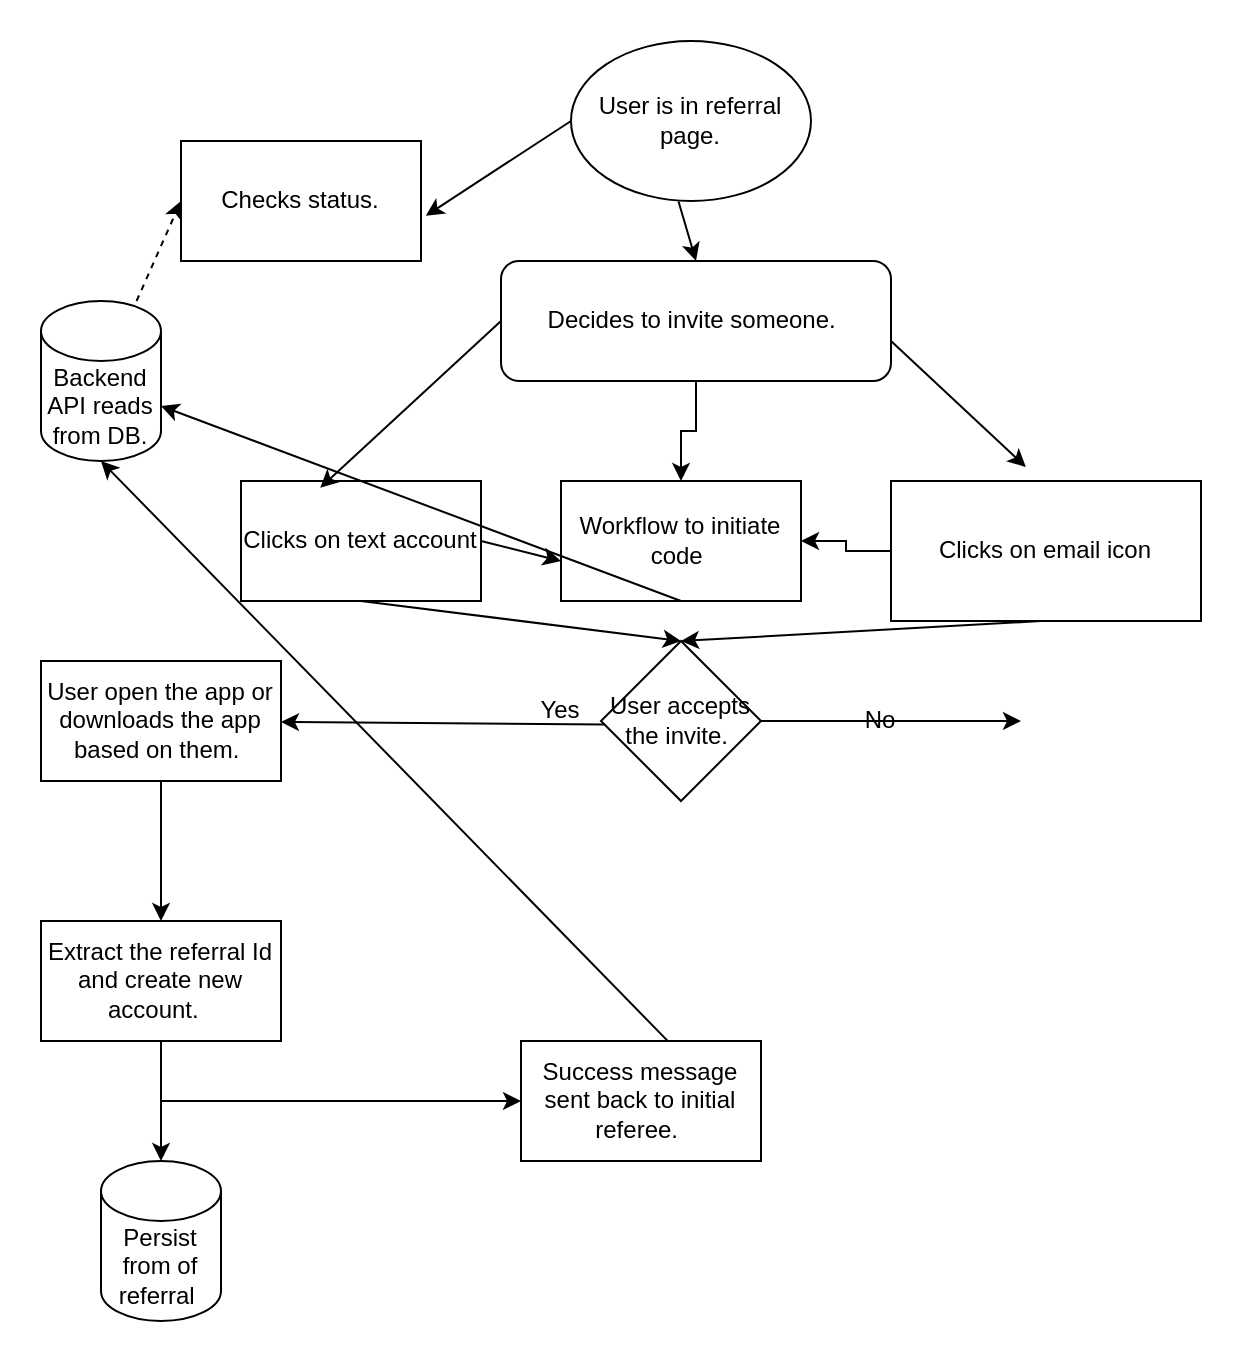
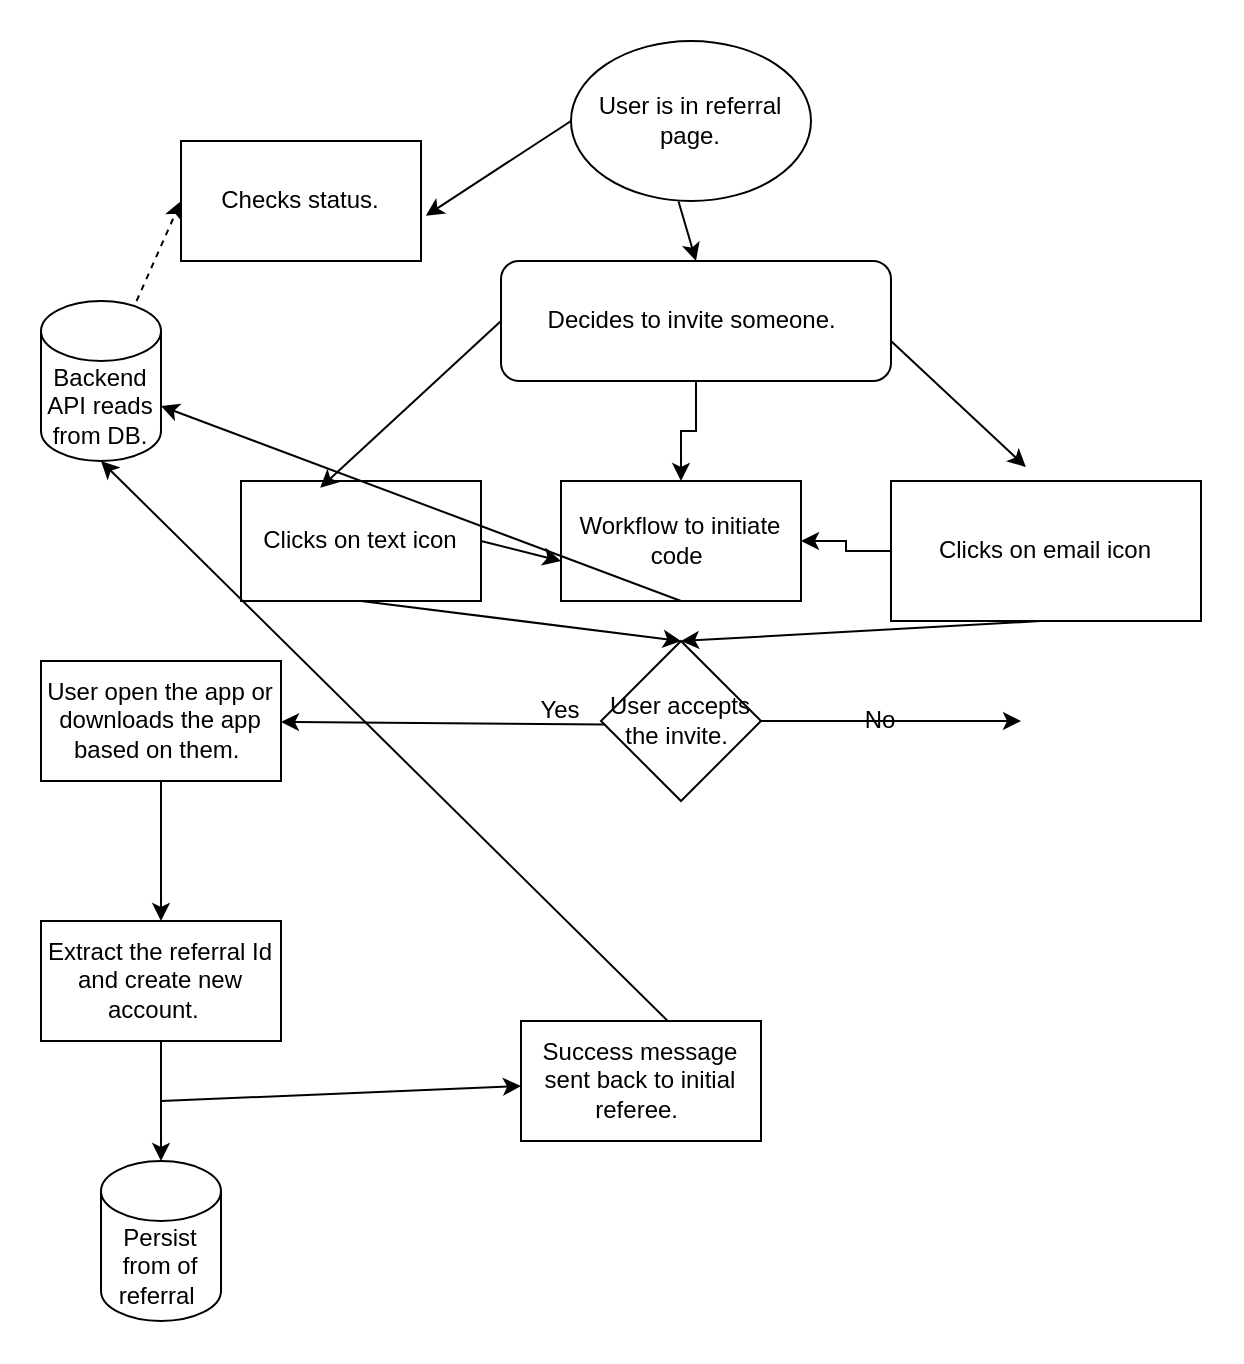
node "Clicks on text account": label "Clicks on text account" -> "Clicks on text icon"
node "Success message sent back to initial referee.": moved (641, 1101) -> (641, 1081)
